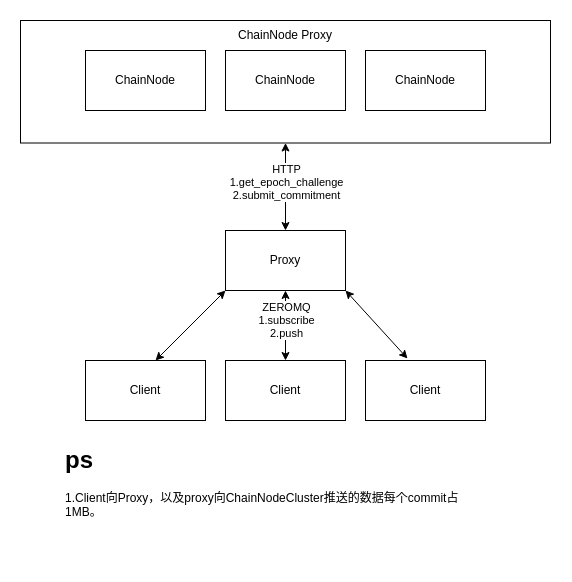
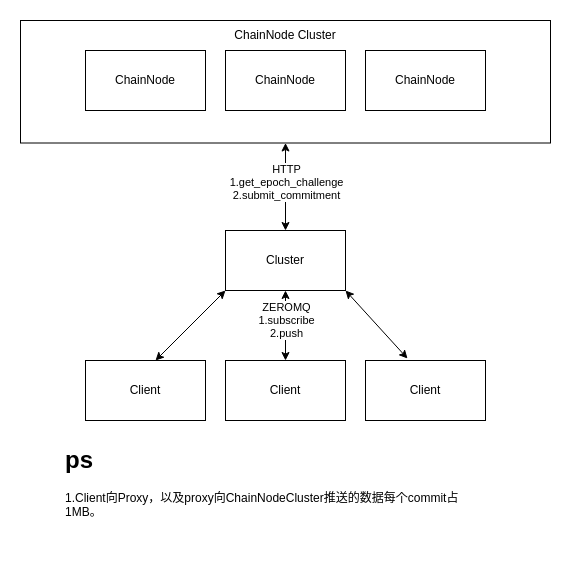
node "ChainNode Proxy": label "ChainNode Proxy" -> "ChainNode Cluster"
node "Proxy": label "Proxy" -> "Cluster"
